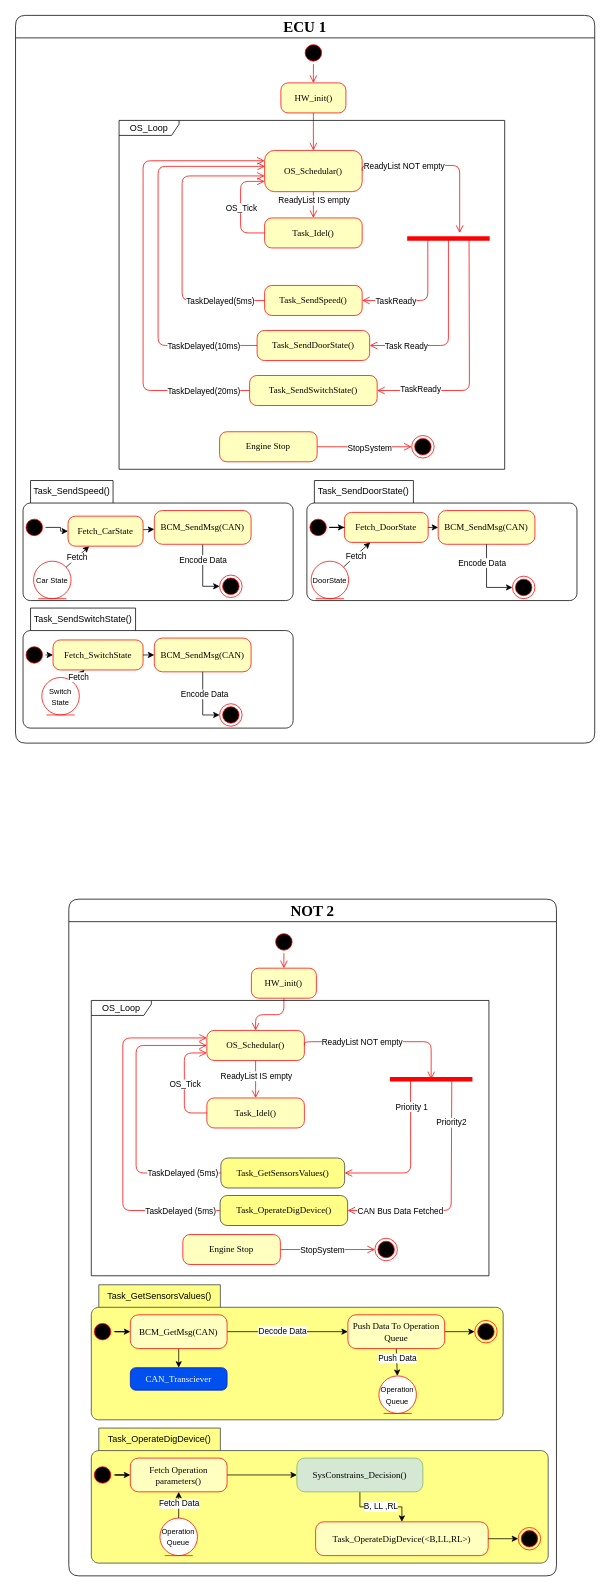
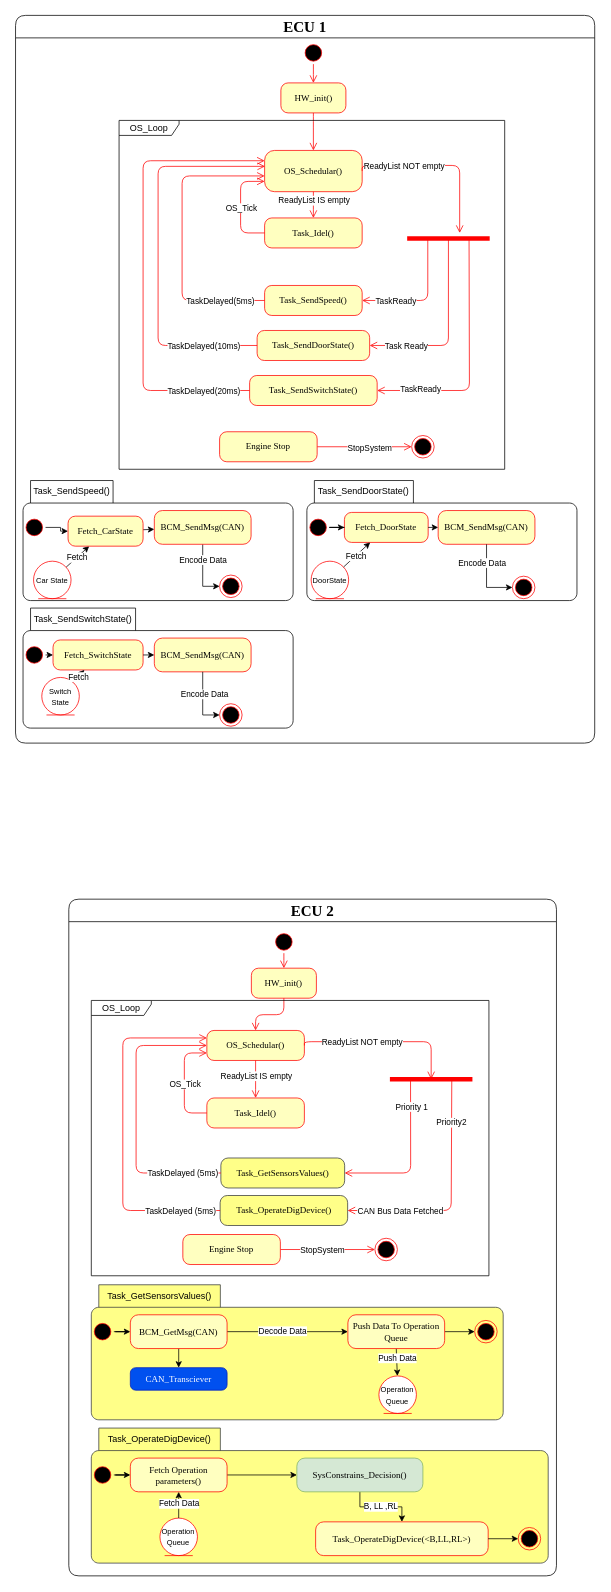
node "NOT 2": label "NOT 2" -> "ECU 2"
